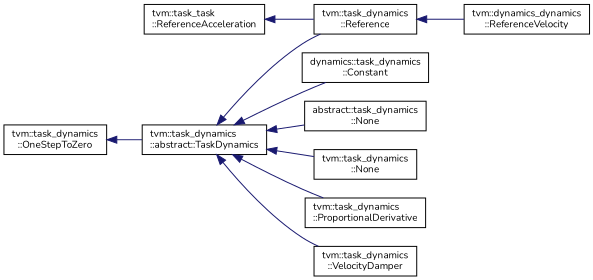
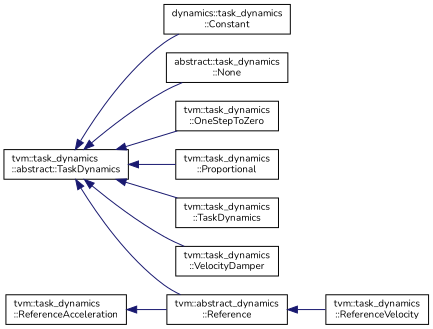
node "tvm::task_task ::ReferenceAcceleration": label "tvm::task_task ::ReferenceAcceleration" -> "tvm::task_dynamics ::ReferenceAcceleration"
node "tvm::task_dynamics ::Reference": label "tvm::task_dynamics ::Reference" -> "tvm::abstract_dynamics ::Reference"
node "tvm::dynamics_dynamics ::ReferenceVelocity": label "tvm::dynamics_dynamics ::ReferenceVelocity" -> "tvm::task_dynamics ::ReferenceVelocity"
edge "tvm::task_dynamics ::abstract::TaskDynamics" -> "tvm::task_dynamics ::OneStepToZero": reversed
node "tvm::task_dynamics ::None": label "tvm::task_dynamics ::None" -> "tvm::task_dynamics ::Proportional"
node "tvm::task_dynamics ::ProportionalDerivative": label "tvm::task_dynamics ::ProportionalDerivative" -> "tvm::task_dynamics ::TaskDynamics"
